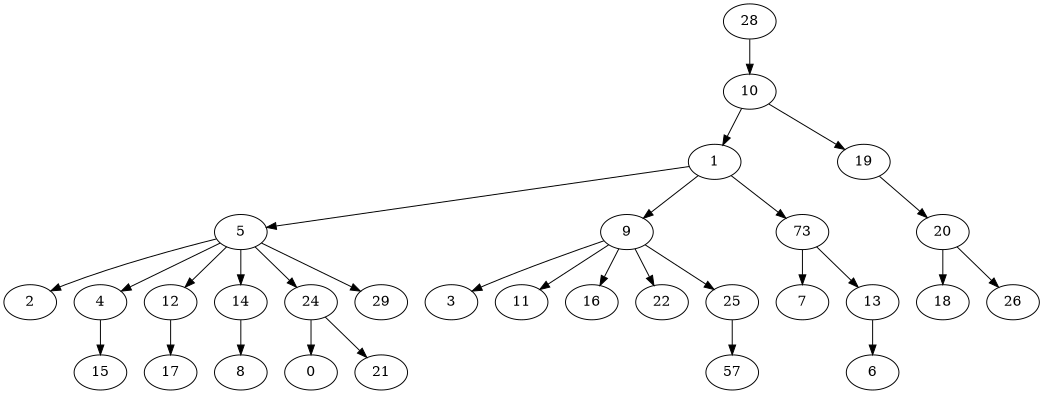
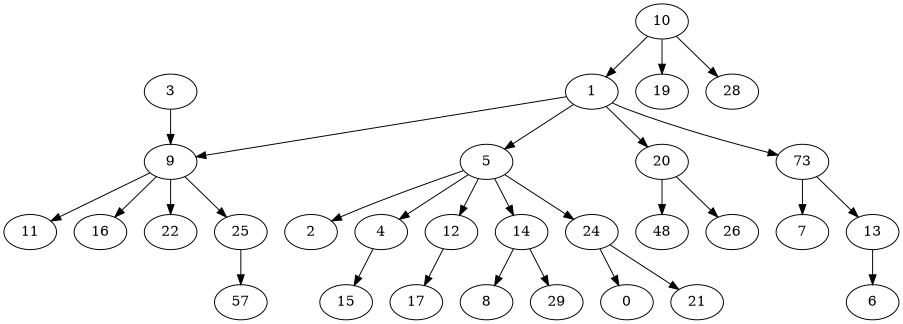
edge "28" -> "10": reversed
edge "19" -> "20": now "1" -> "20"
edge "9" -> "3": reversed
edge "5" -> "29": now "14" -> "29"
node "18": label "18" -> "48"
